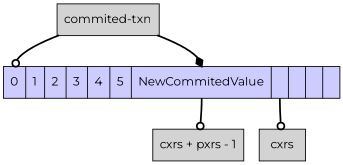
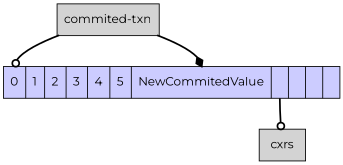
node "cxrs + pxrs - 1": removed
